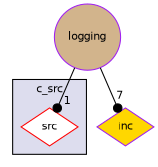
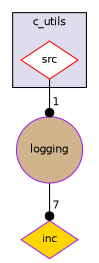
edge "logging" -> "src": reversed
cluster "c_src": label "c_src" -> "c_utils"
